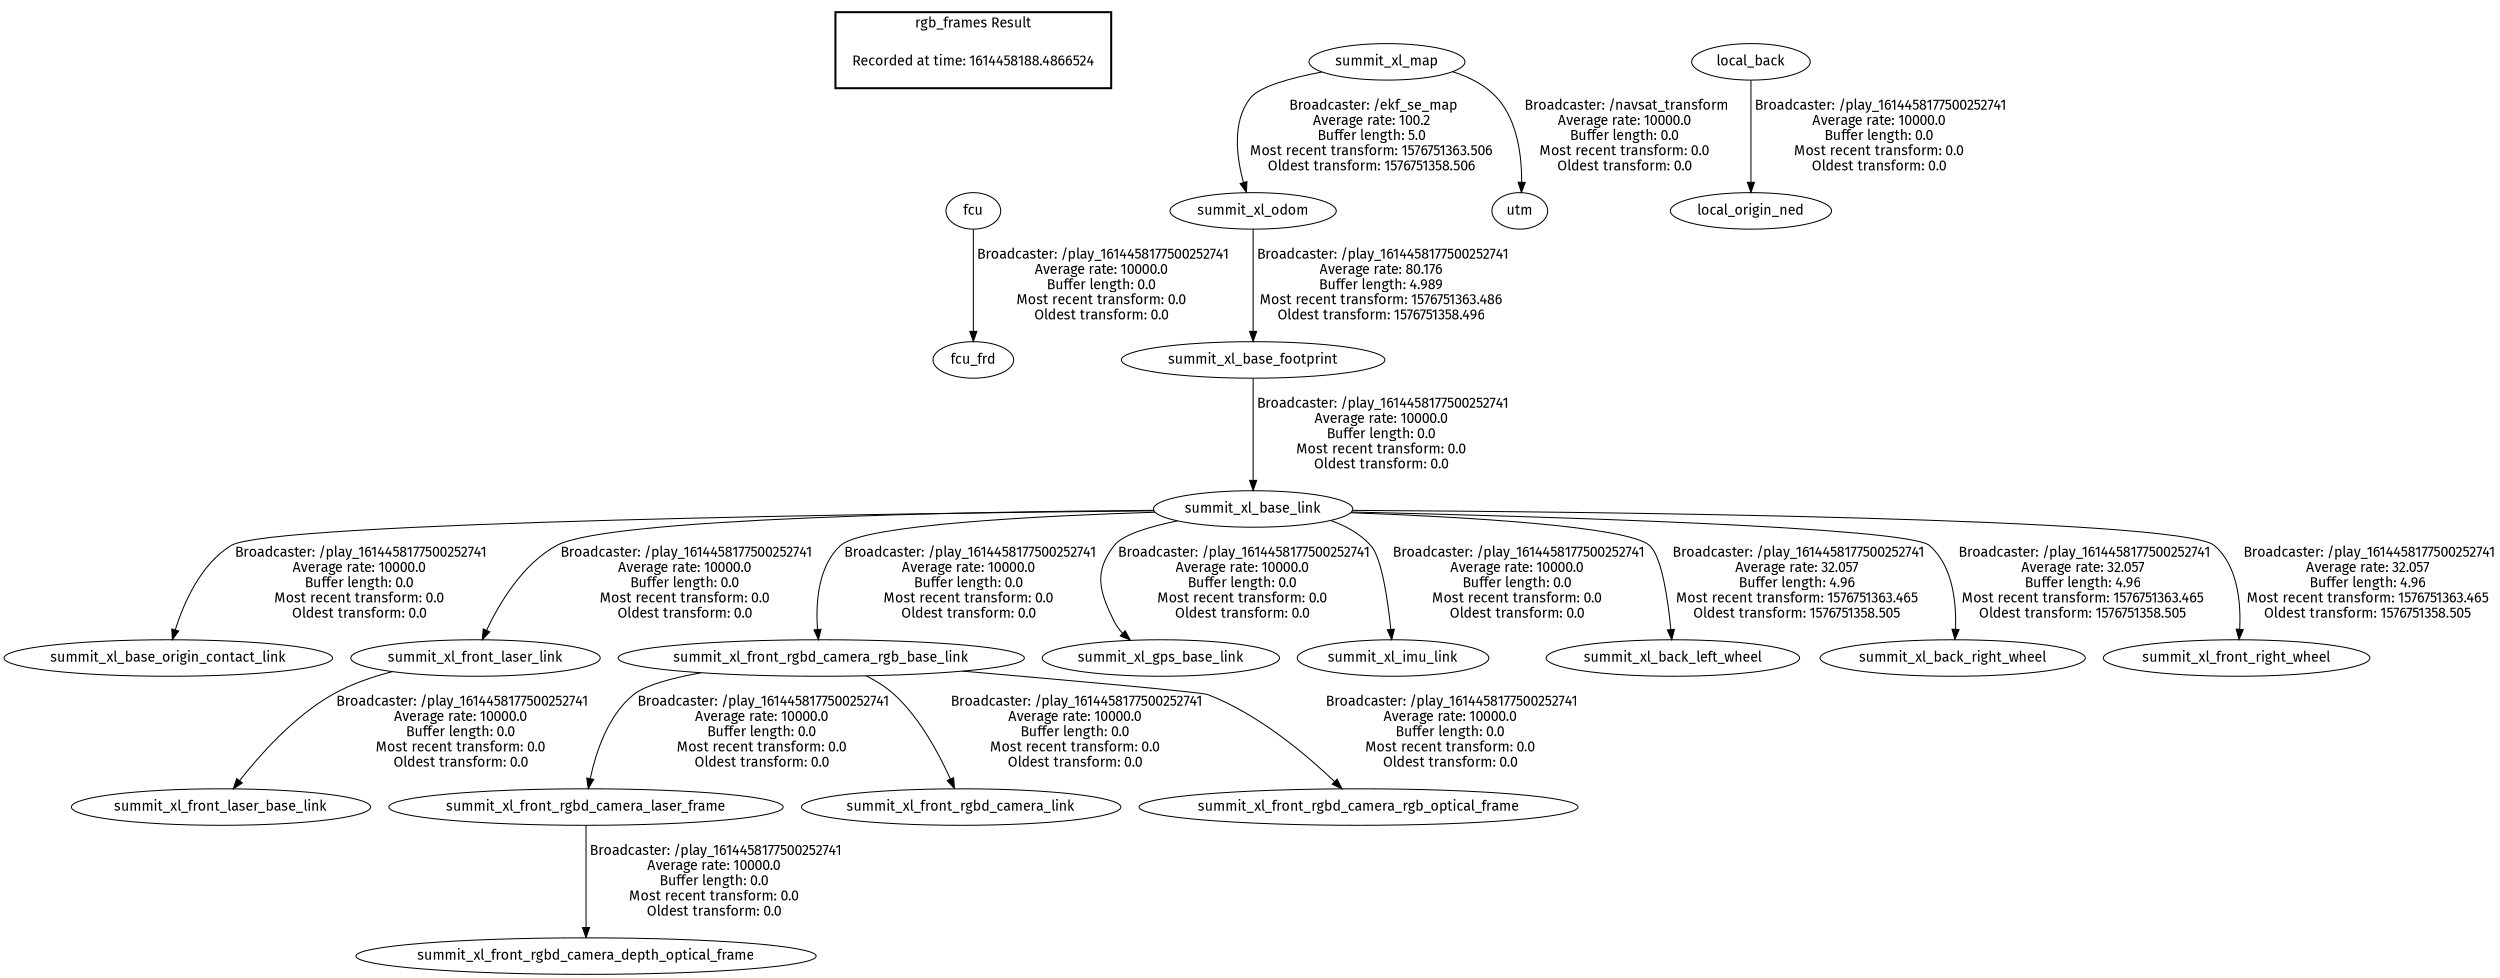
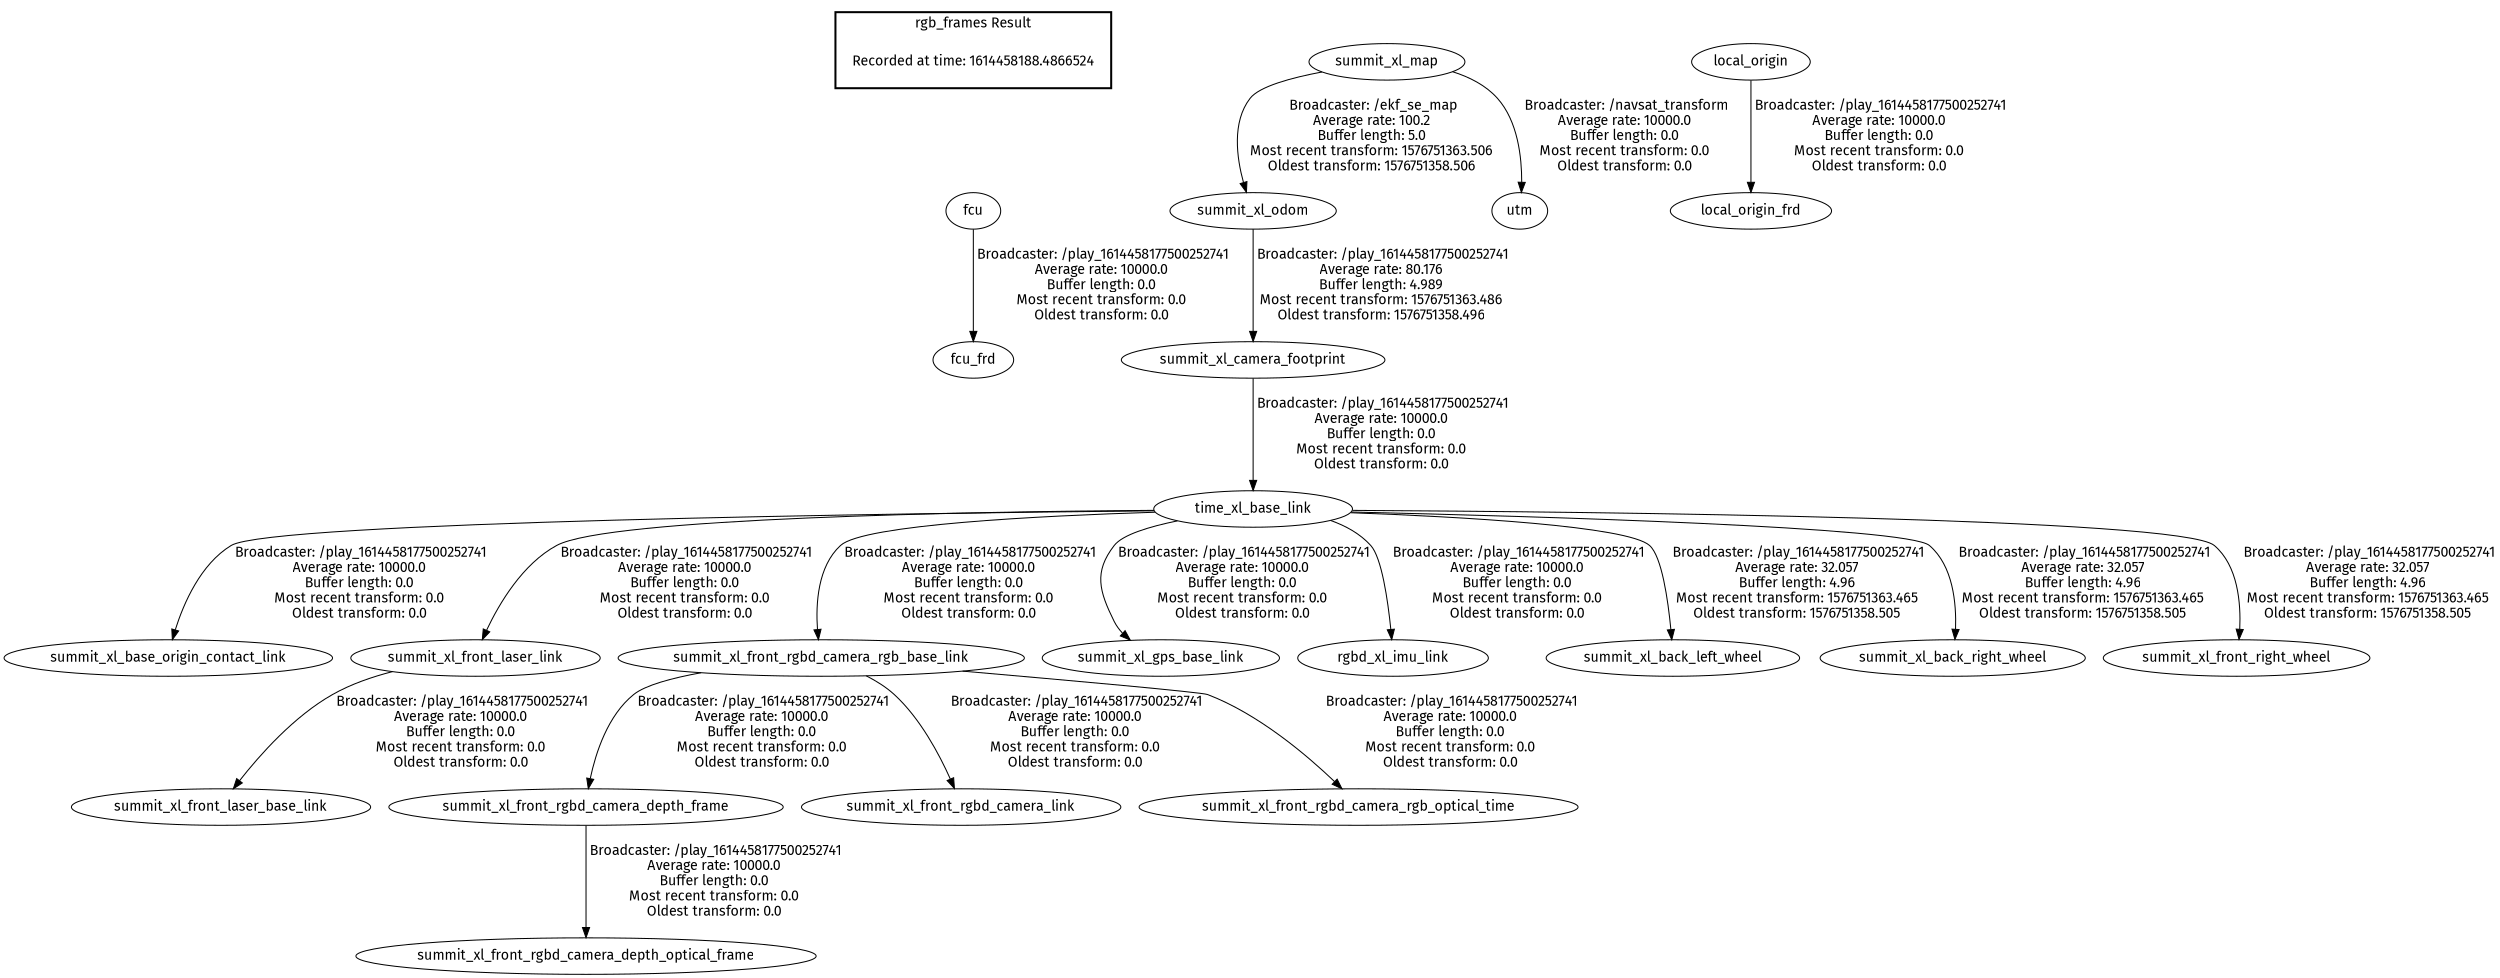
node "local_back": label "local_back" -> "local_origin"
node "local_origin_ned": label "local_origin_ned" -> "local_origin_frd"
node "summit_xl_base_footprint": label "summit_xl_base_footprint" -> "summit_xl_camera_footprint"
node "summit_xl_base_link": label "summit_xl_base_link" -> "time_xl_base_link"
node "summit_xl_imu_link": label "summit_xl_imu_link" -> "rgbd_xl_imu_link"
node "summit_xl_front_rgbd_camera_laser_frame": label "summit_xl_front_rgbd_camera_laser_frame" -> "summit_xl_front_rgbd_camera_depth_frame"
node "summit_xl_front_rgbd_camera_rgb_optical_frame": label "summit_xl_front_rgbd_camera_rgb_optical_frame" -> "summit_xl_front_rgbd_camera_rgb_optical_time"
